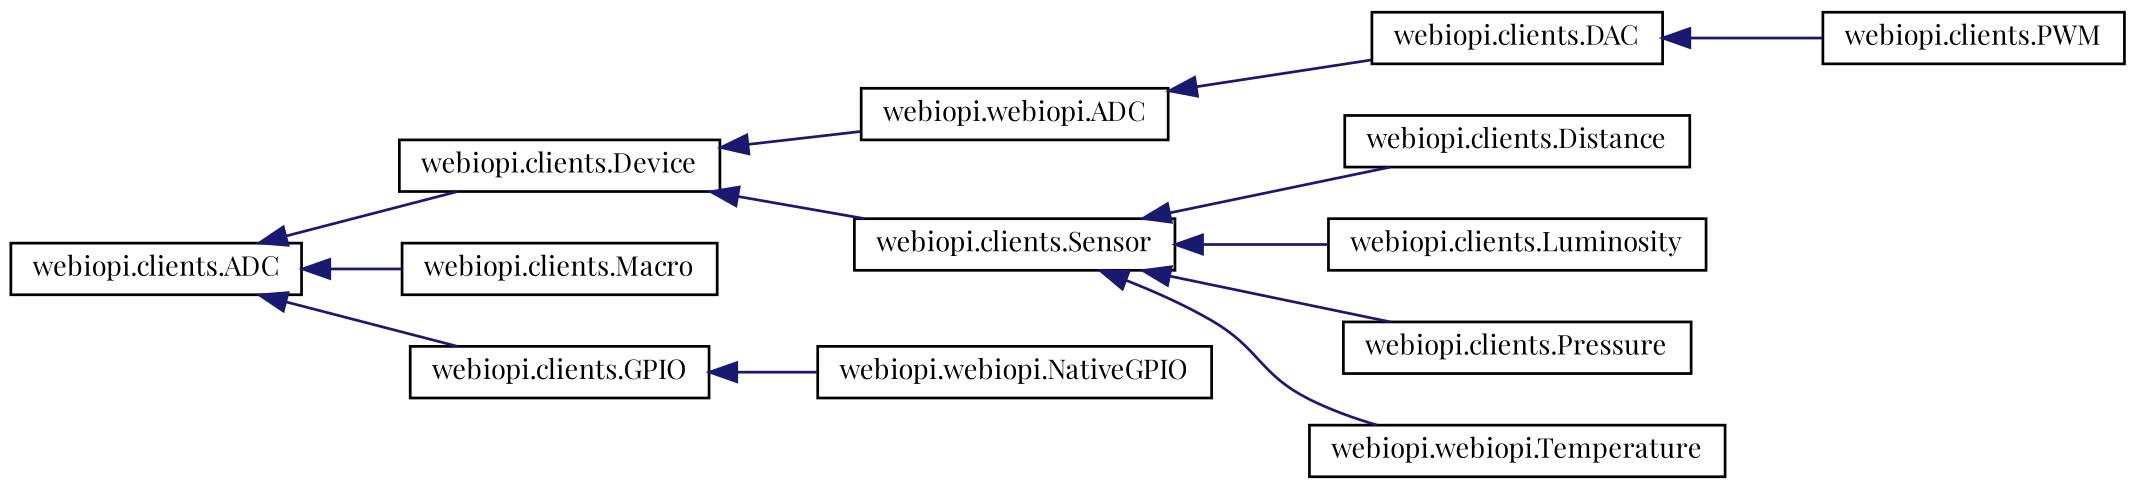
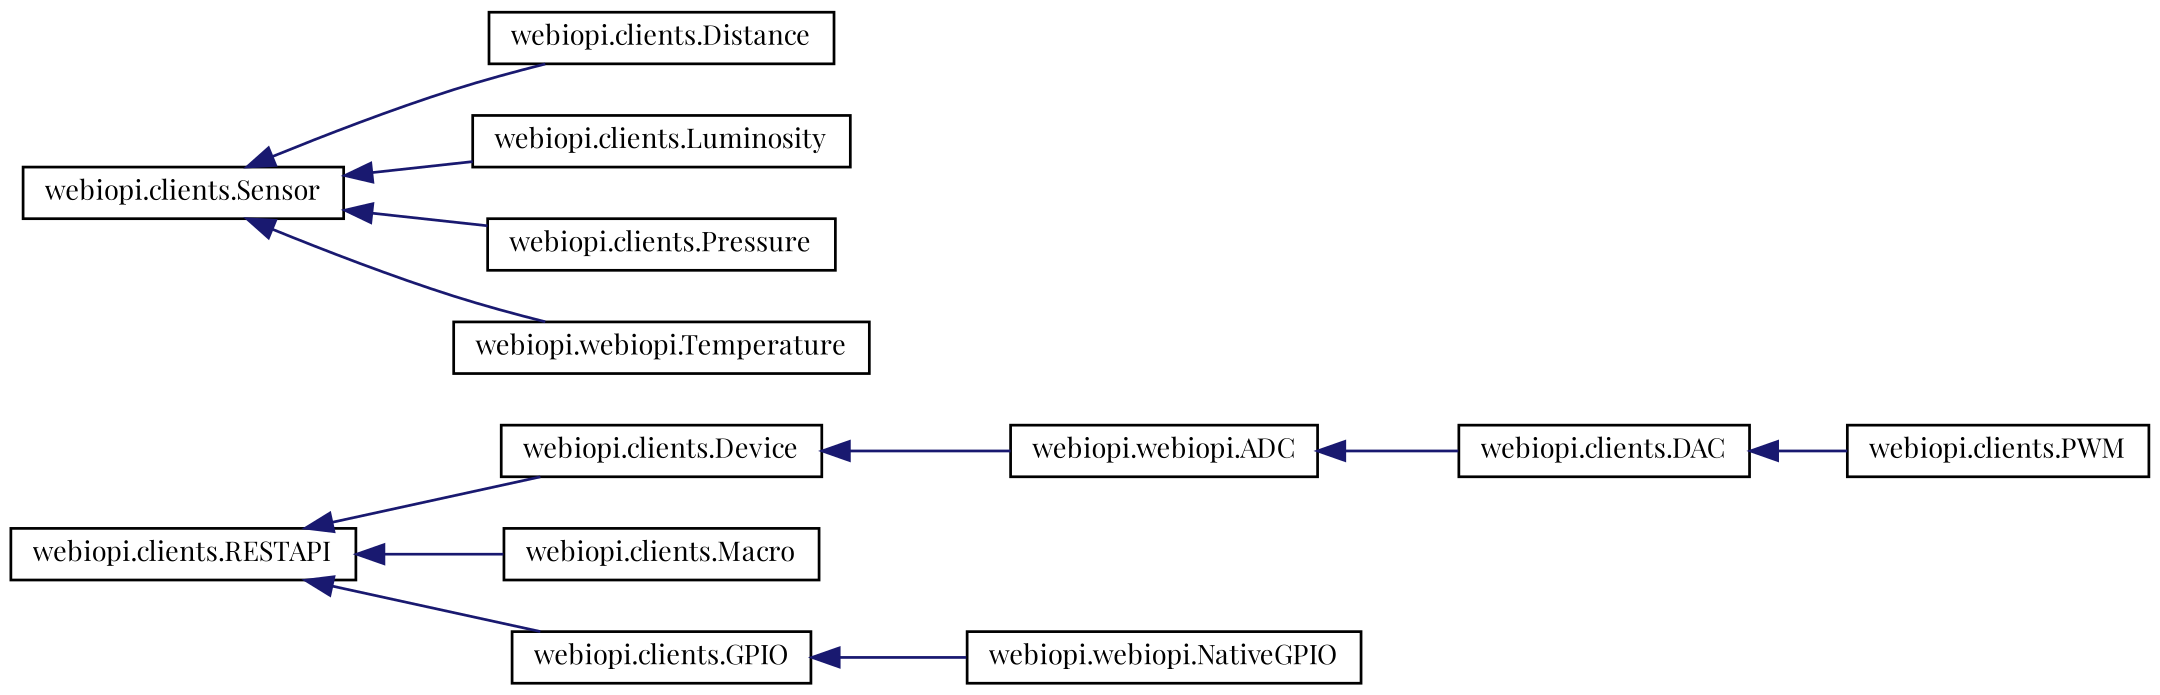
edge "webiopi.clients.Sensor" -> "webiopi.clients.Device": removed
node "webiopi.clients.ADC": label "webiopi.clients.ADC" -> "webiopi.clients.RESTAPI"
